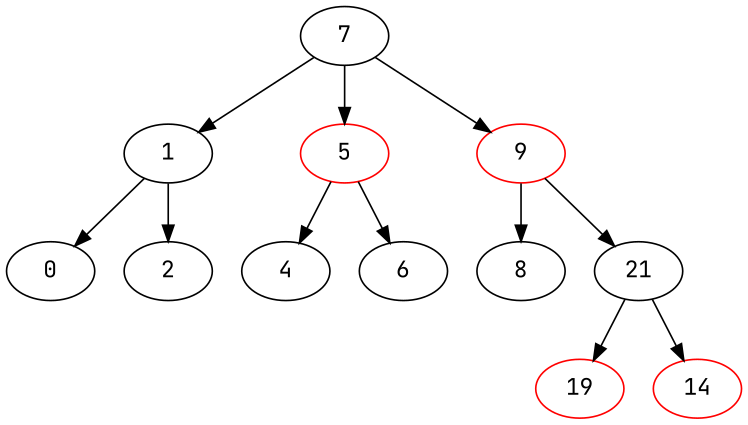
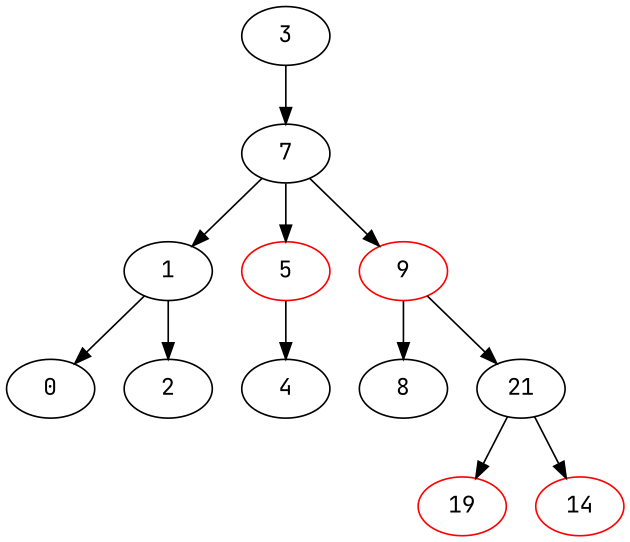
node "3": added
node "6": removed
